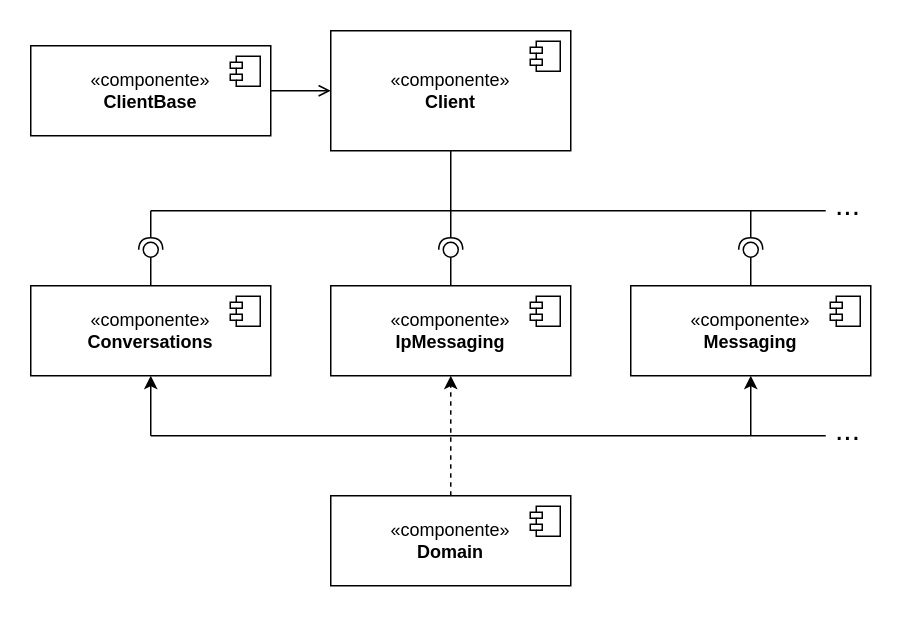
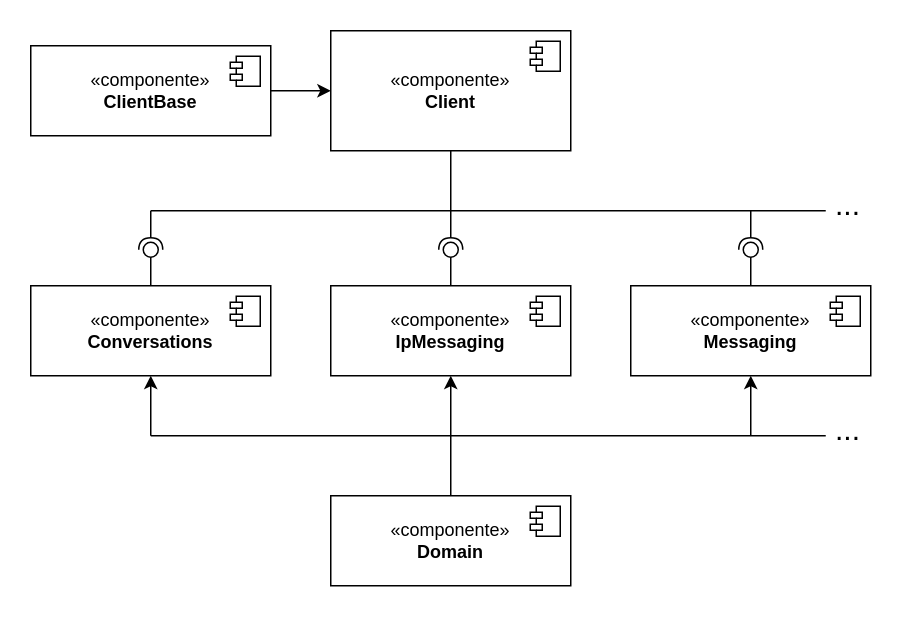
edge "«componente» ClientBase" -> "«componente» Client": arrowhead open -> classic
edge "«componente» Domain" -> "«componente» IpMessaging": style dashed -> solid
